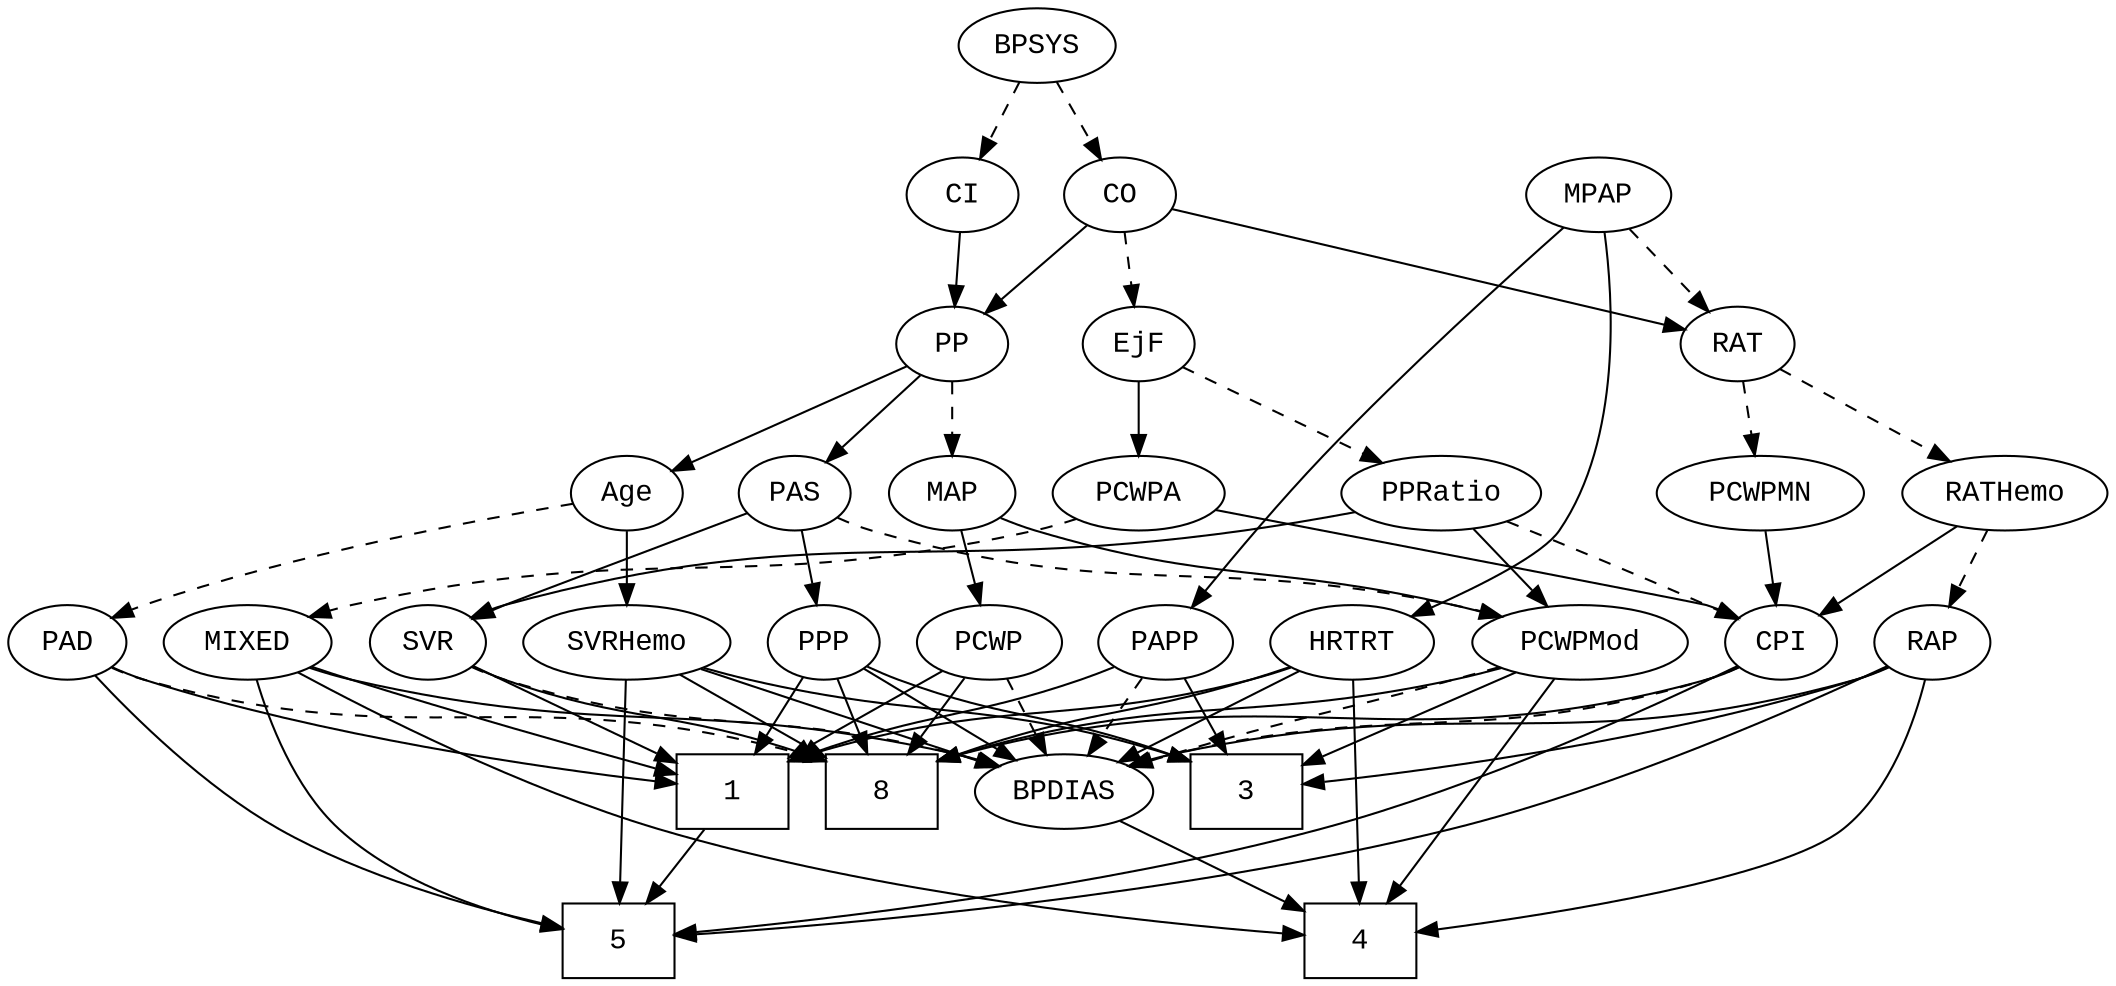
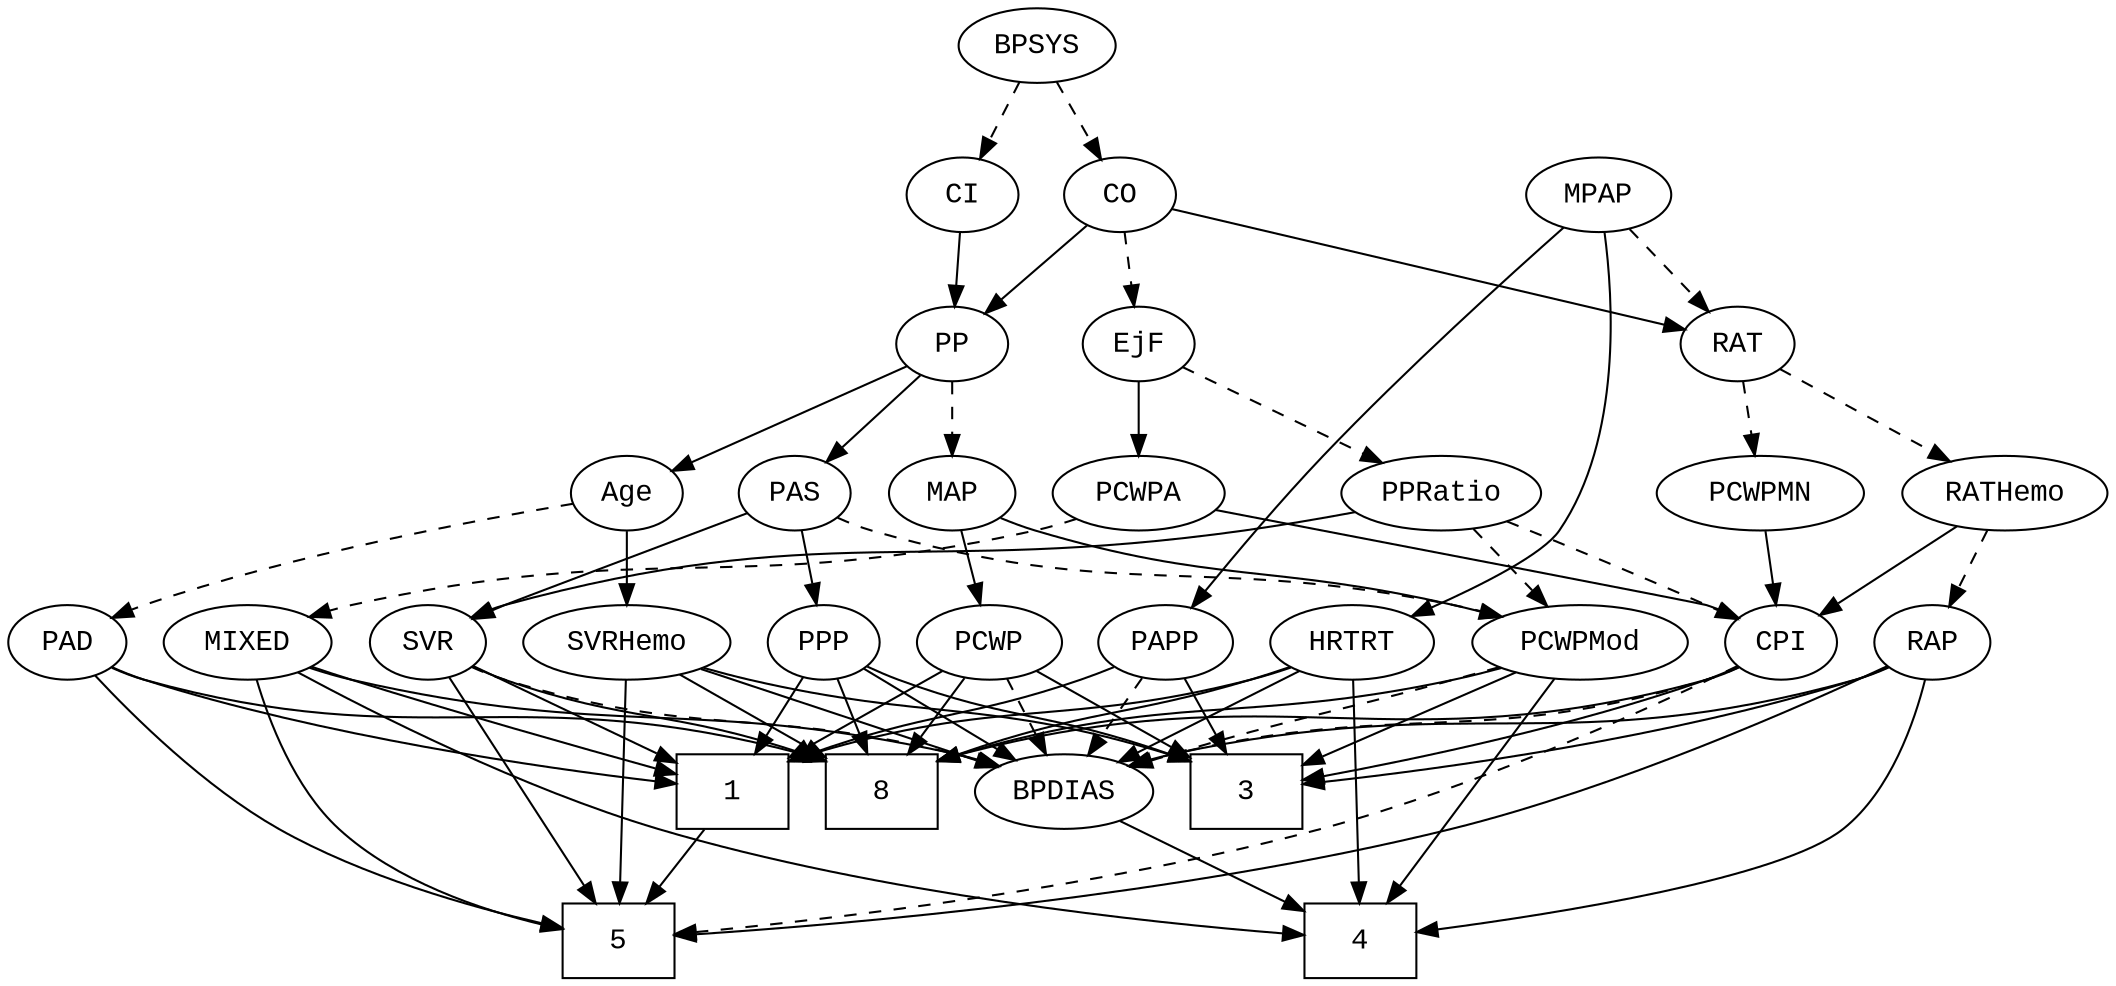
edge "PPRatio" -> "PCWPMod": style solid -> dashed
edge "PCWP" -> "3": added
edge "PAD" -> "8": style dashed -> solid
edge "CPI" -> "3": added
edge "SVR" -> "5": added
edge "CPI" -> "5": style solid -> dashed
